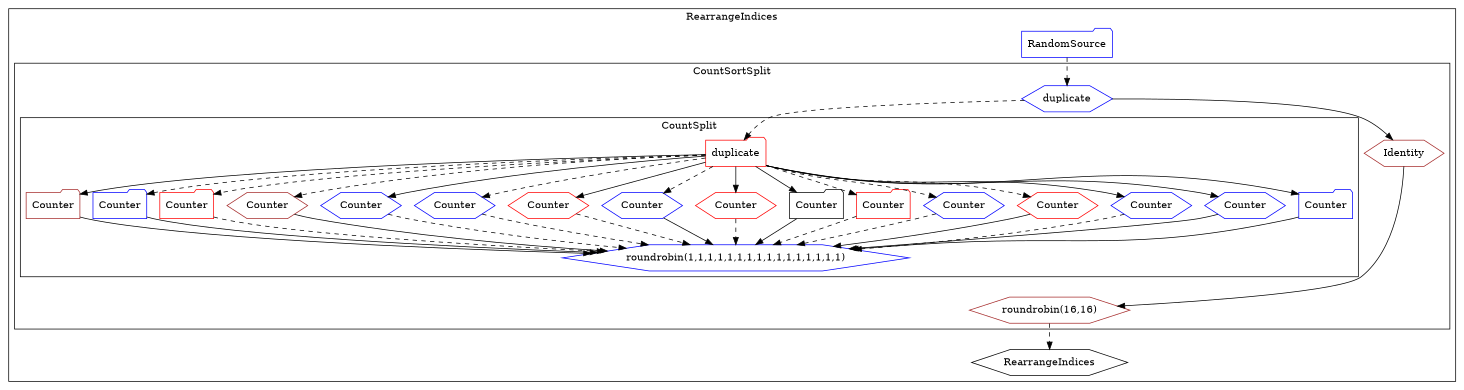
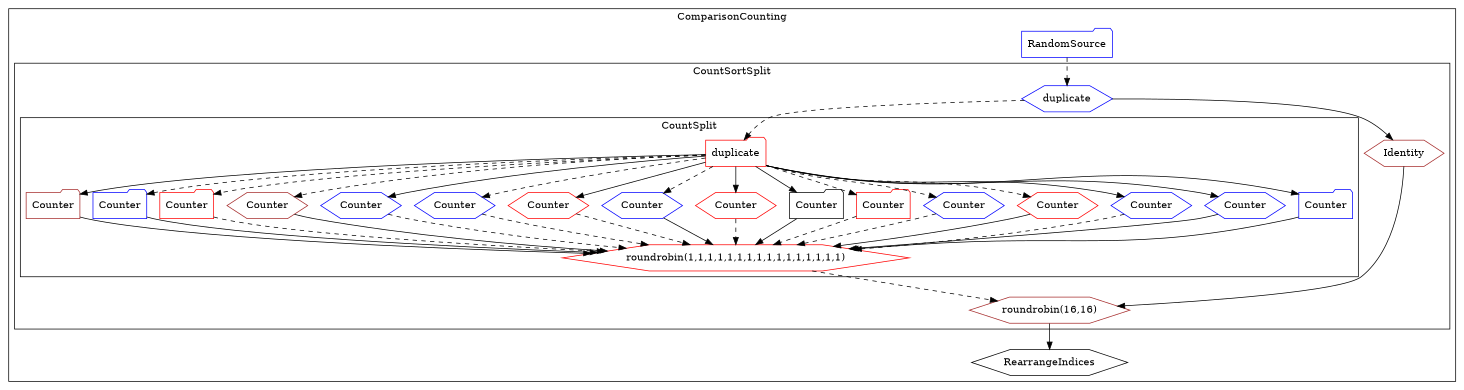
cluster "RearrangeIndices": label "RearrangeIndices" -> "ComparisonCounting"
node "roundrobin(1,1,1,1,1,1,1,1,1,1,1,1,1,1,1,1)": color blue -> red
edge "roundrobin(1,1,1,1,1,1,1,1,1,1,1,1,1,1,1,1)" -> "roundrobin(16,16)": added
edge "roundrobin(16,16)" -> "RearrangeIndices": style dashed -> solid
